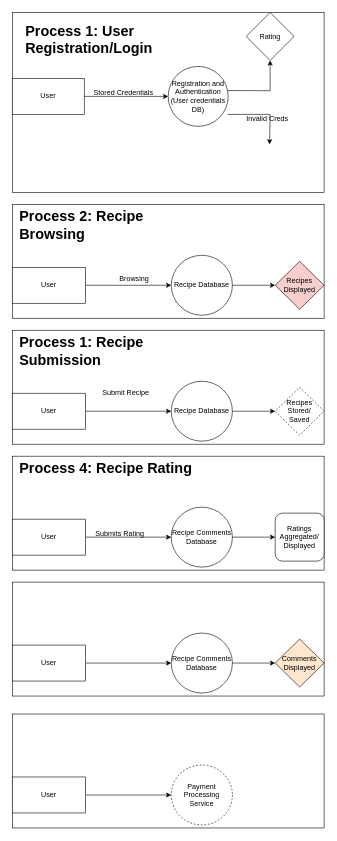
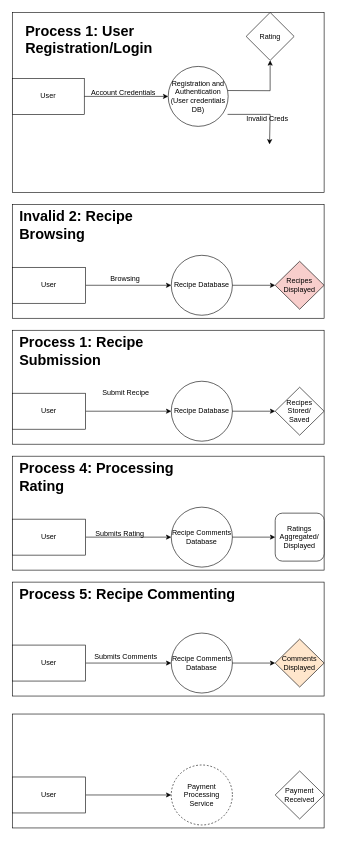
node "Stored Credentials": label "Stored Credentials" -> "Account Credentials"
node "Process 2: Recipe Browsing": label "Process 2: Recipe Browsing" -> "Invalid 2: Recipe Browsing"
node "Browsing": moved (134, 279) -> (125, 279)
node "Recipes Stored/ Saved": style dashed -> solid
node "Process 4: Recipe Rating": label "Process 4: Recipe Rating" -> "Process 4: Processing Rating"
node "Process 5: Recipe Commenting": added
node "Submits Comments": added
node "Payment Received": added
